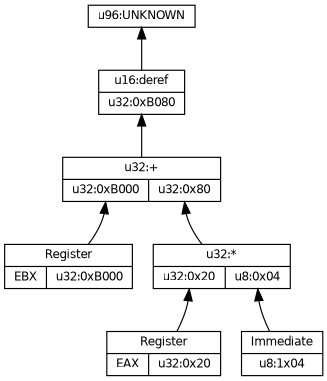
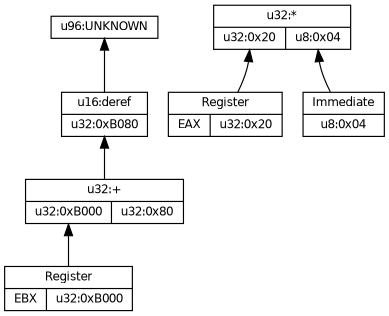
edge "u32:*" -> "u32:+": removed
node "Immediate": text "u8:1x04" -> "u8:0x04"
